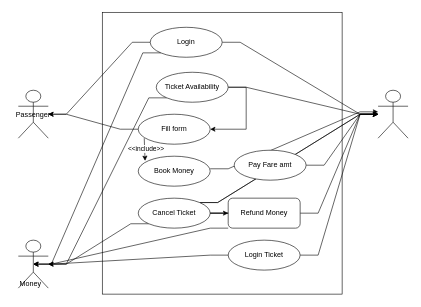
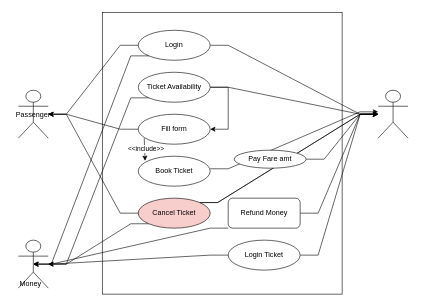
node "Login": moved (186, 42) -> (174, 45)
node "Ticket Availability": moved (192, 87) -> (174, 87)
node "Pay Fare amt": size 72x30 -> 72x18
node "Book Money": label "Book Money" -> "Book Ticket"
node "Cancel Ticket": fillcolor #ffffff -> #f8cecc
edge "Cancel Ticket" -> "Refund Money": now "Cancel Ticket" -> "Passenger"
